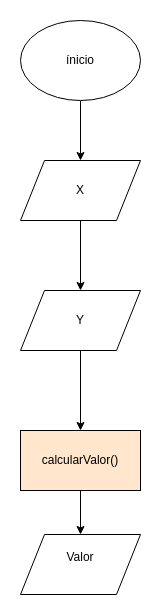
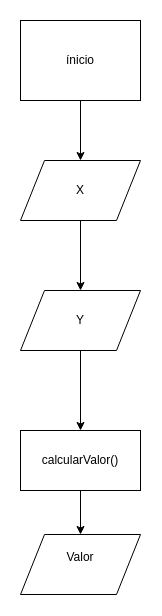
node "ínicio": shape ellipse -> rectangle
node "calcularValor()": fillcolor #ffe6cc -> #ffffff
